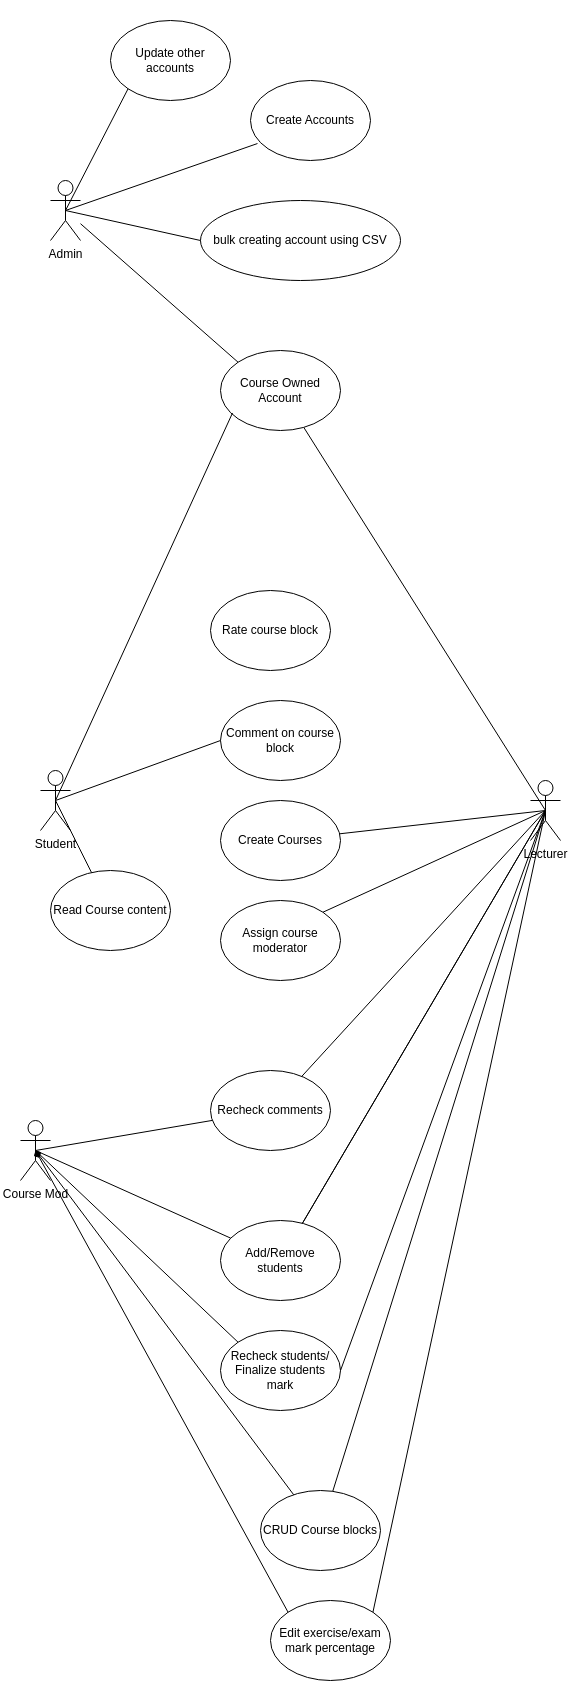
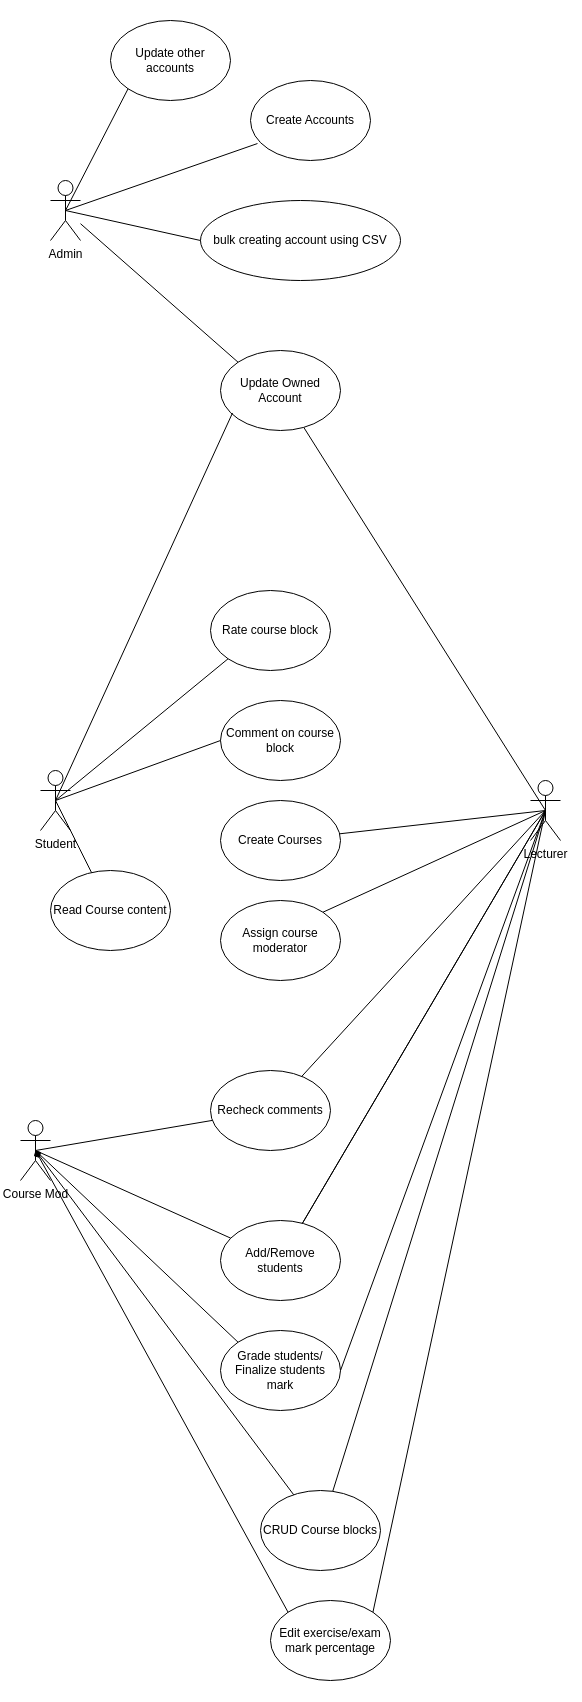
node "Course Owned Account": label "Course Owned Account" -> "Update Owned Account"
edge "Rate course block" -- "Student": added
node "Recheck students/ Finalize students mark": label "Recheck students/ Finalize students mark" -> "Grade students/ Finalize students mark"
